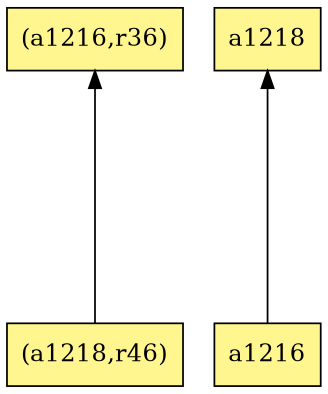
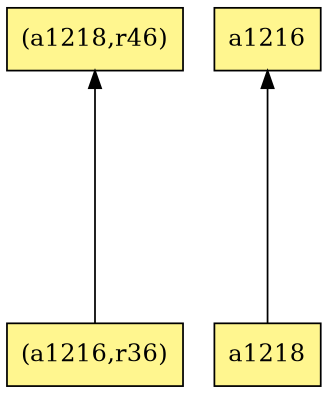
edge "(a1218,r46)" -> "(a1216,r36)": reversed
edge "a1216" -> "a1218": reversed
